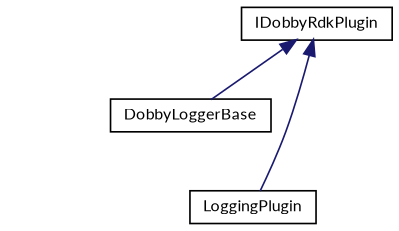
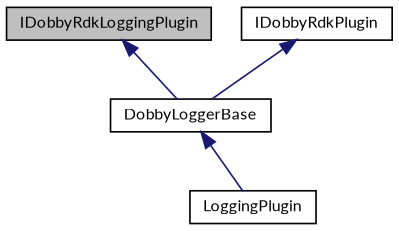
node "IDobbyRdkLoggingPlugin": added
edge "LoggingPlugin" -> "IDobbyRdkPlugin": now "LoggingPlugin" -> "DobbyLoggerBase"
